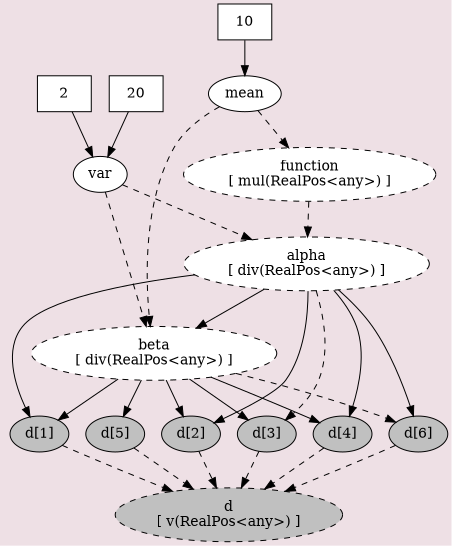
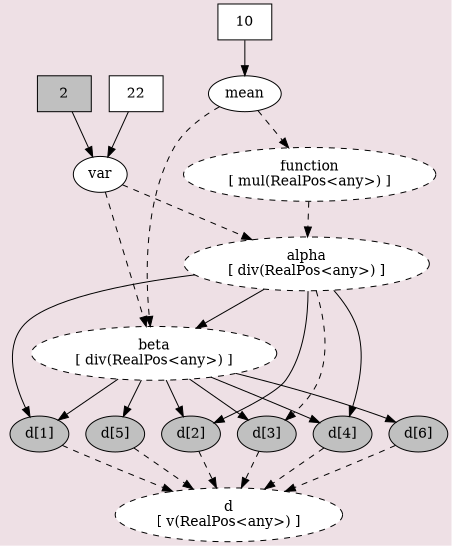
node "2": fillcolor white -> gray
node "20": label "20" -> "22"
edge "alpha [ div(RealPos<any>) ]" -> "d[6]": removed
edge "beta [ div(RealPos<any>) ]" -> "d[6]": style dashed -> solid
node "d [ v(RealPos<any>) ]": fillcolor gray -> white
